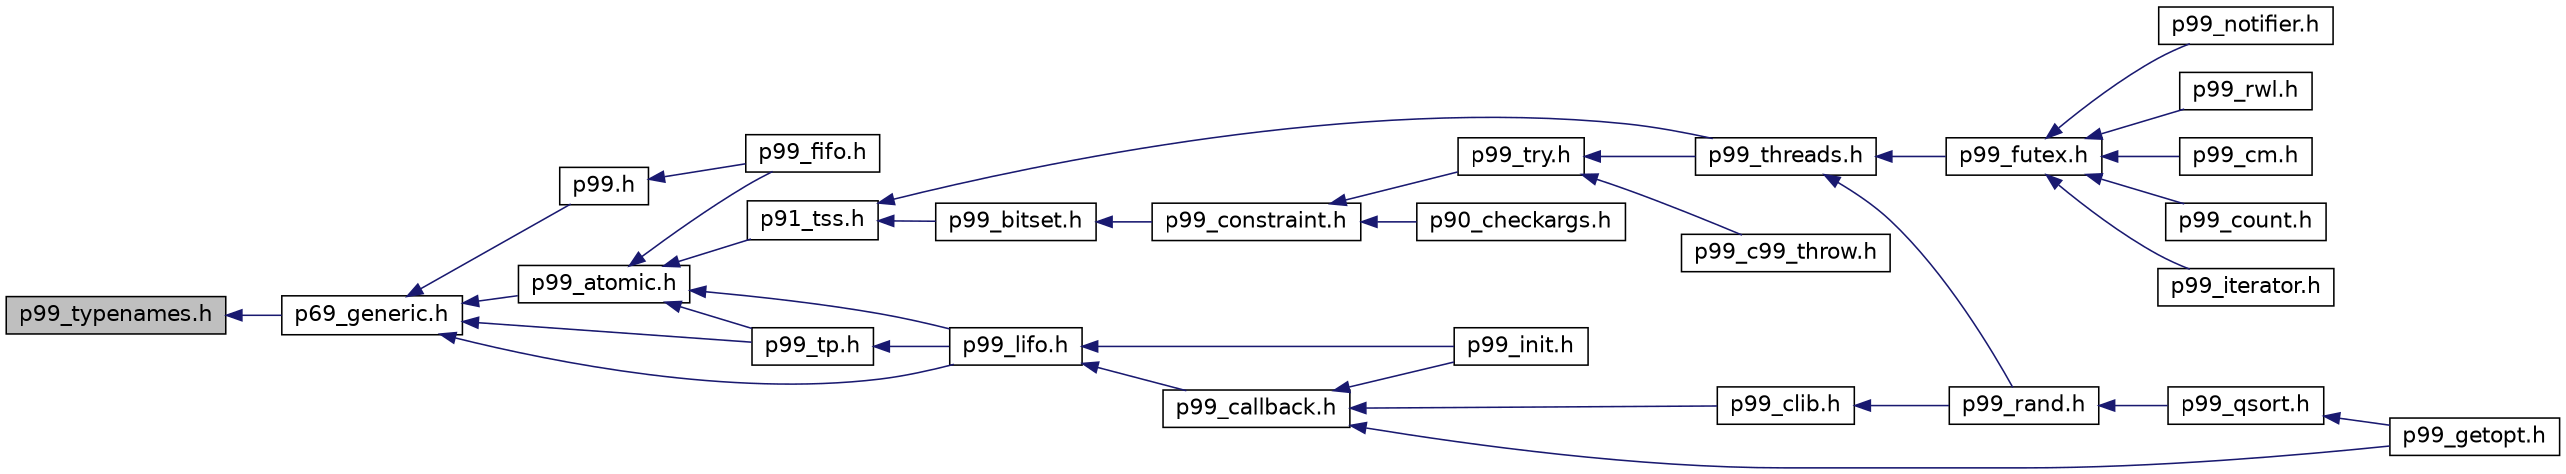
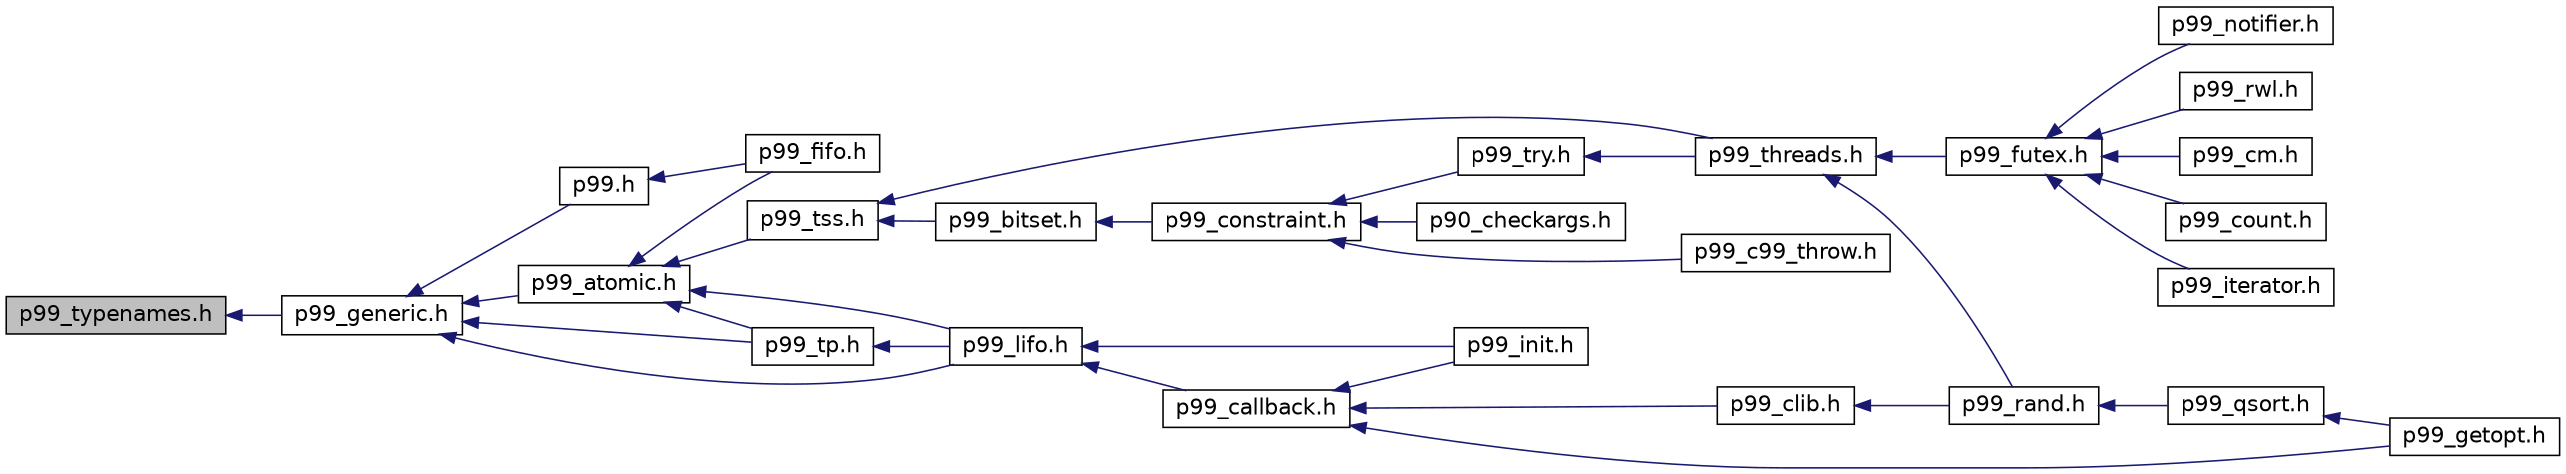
edge "p99_c99_throw.h" -> "p99_try.h": now "p99_c99_throw.h" -> "p99_constraint.h"
node "p91_tss.h": label "p91_tss.h" -> "p99_tss.h"
node "p69_generic.h": label "p69_generic.h" -> "p99_generic.h"
